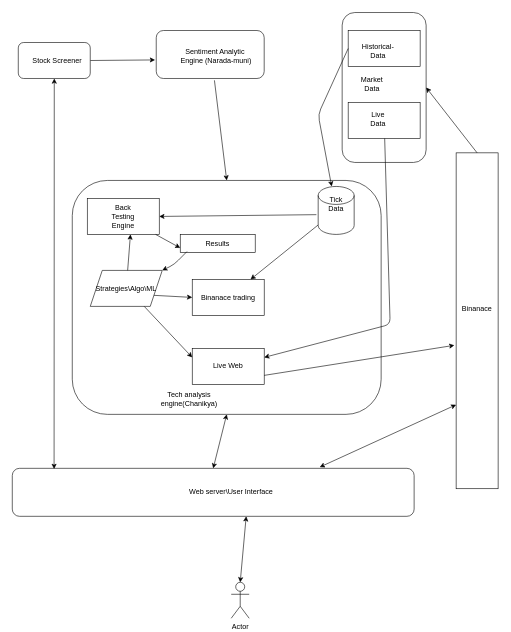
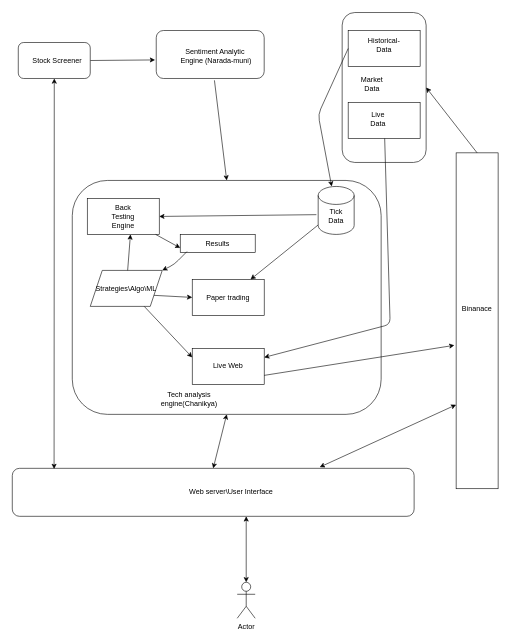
node "Historical- Data": moved (378, 51) -> (384, 45)
node "Tick Data": moved (336, 204) -> (336, 216)
node "Binanace trading": label "Binanace trading" -> "Paper trading"
node "Actor": moved (240, 600) -> (246, 600)
